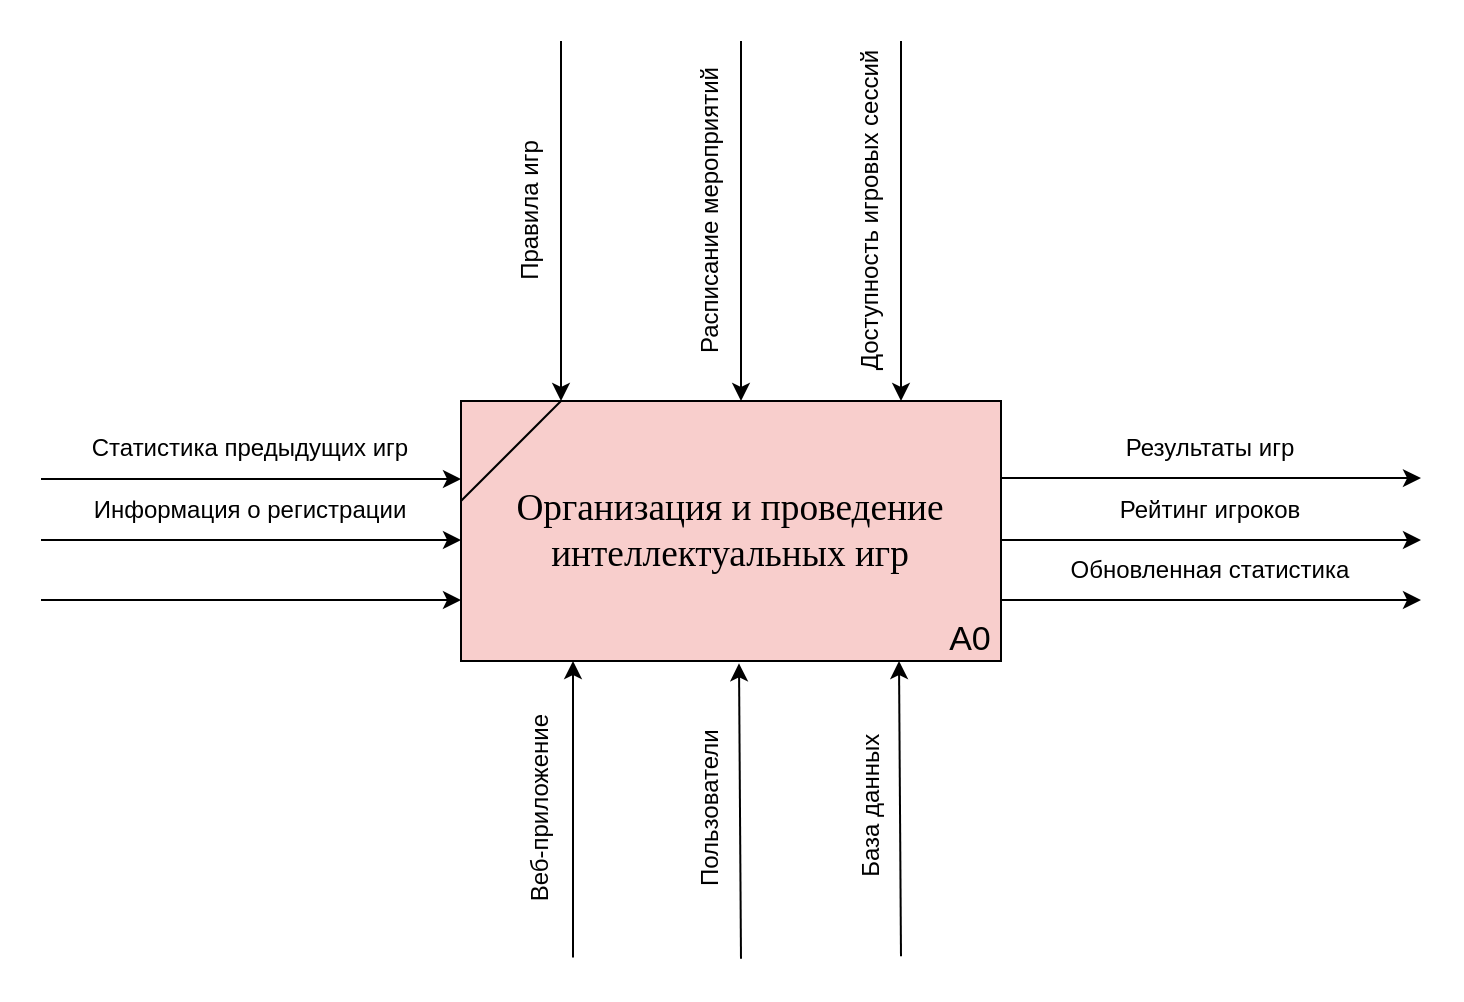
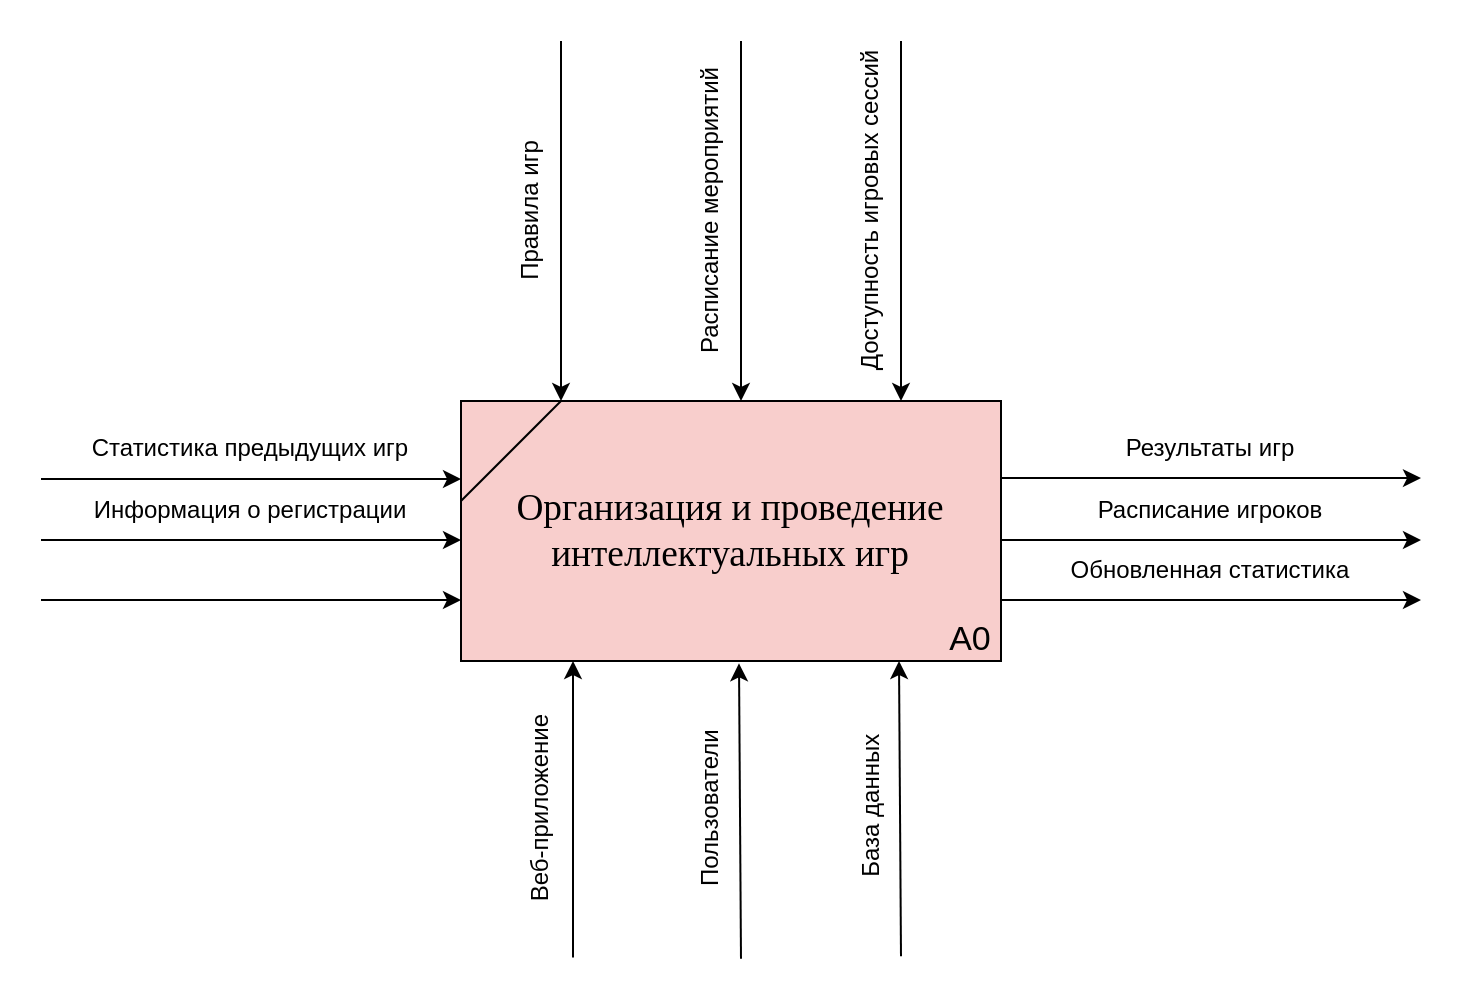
node "Рейтинг игроков": label "Рейтинг игроков" -> "Расписание игроков"
